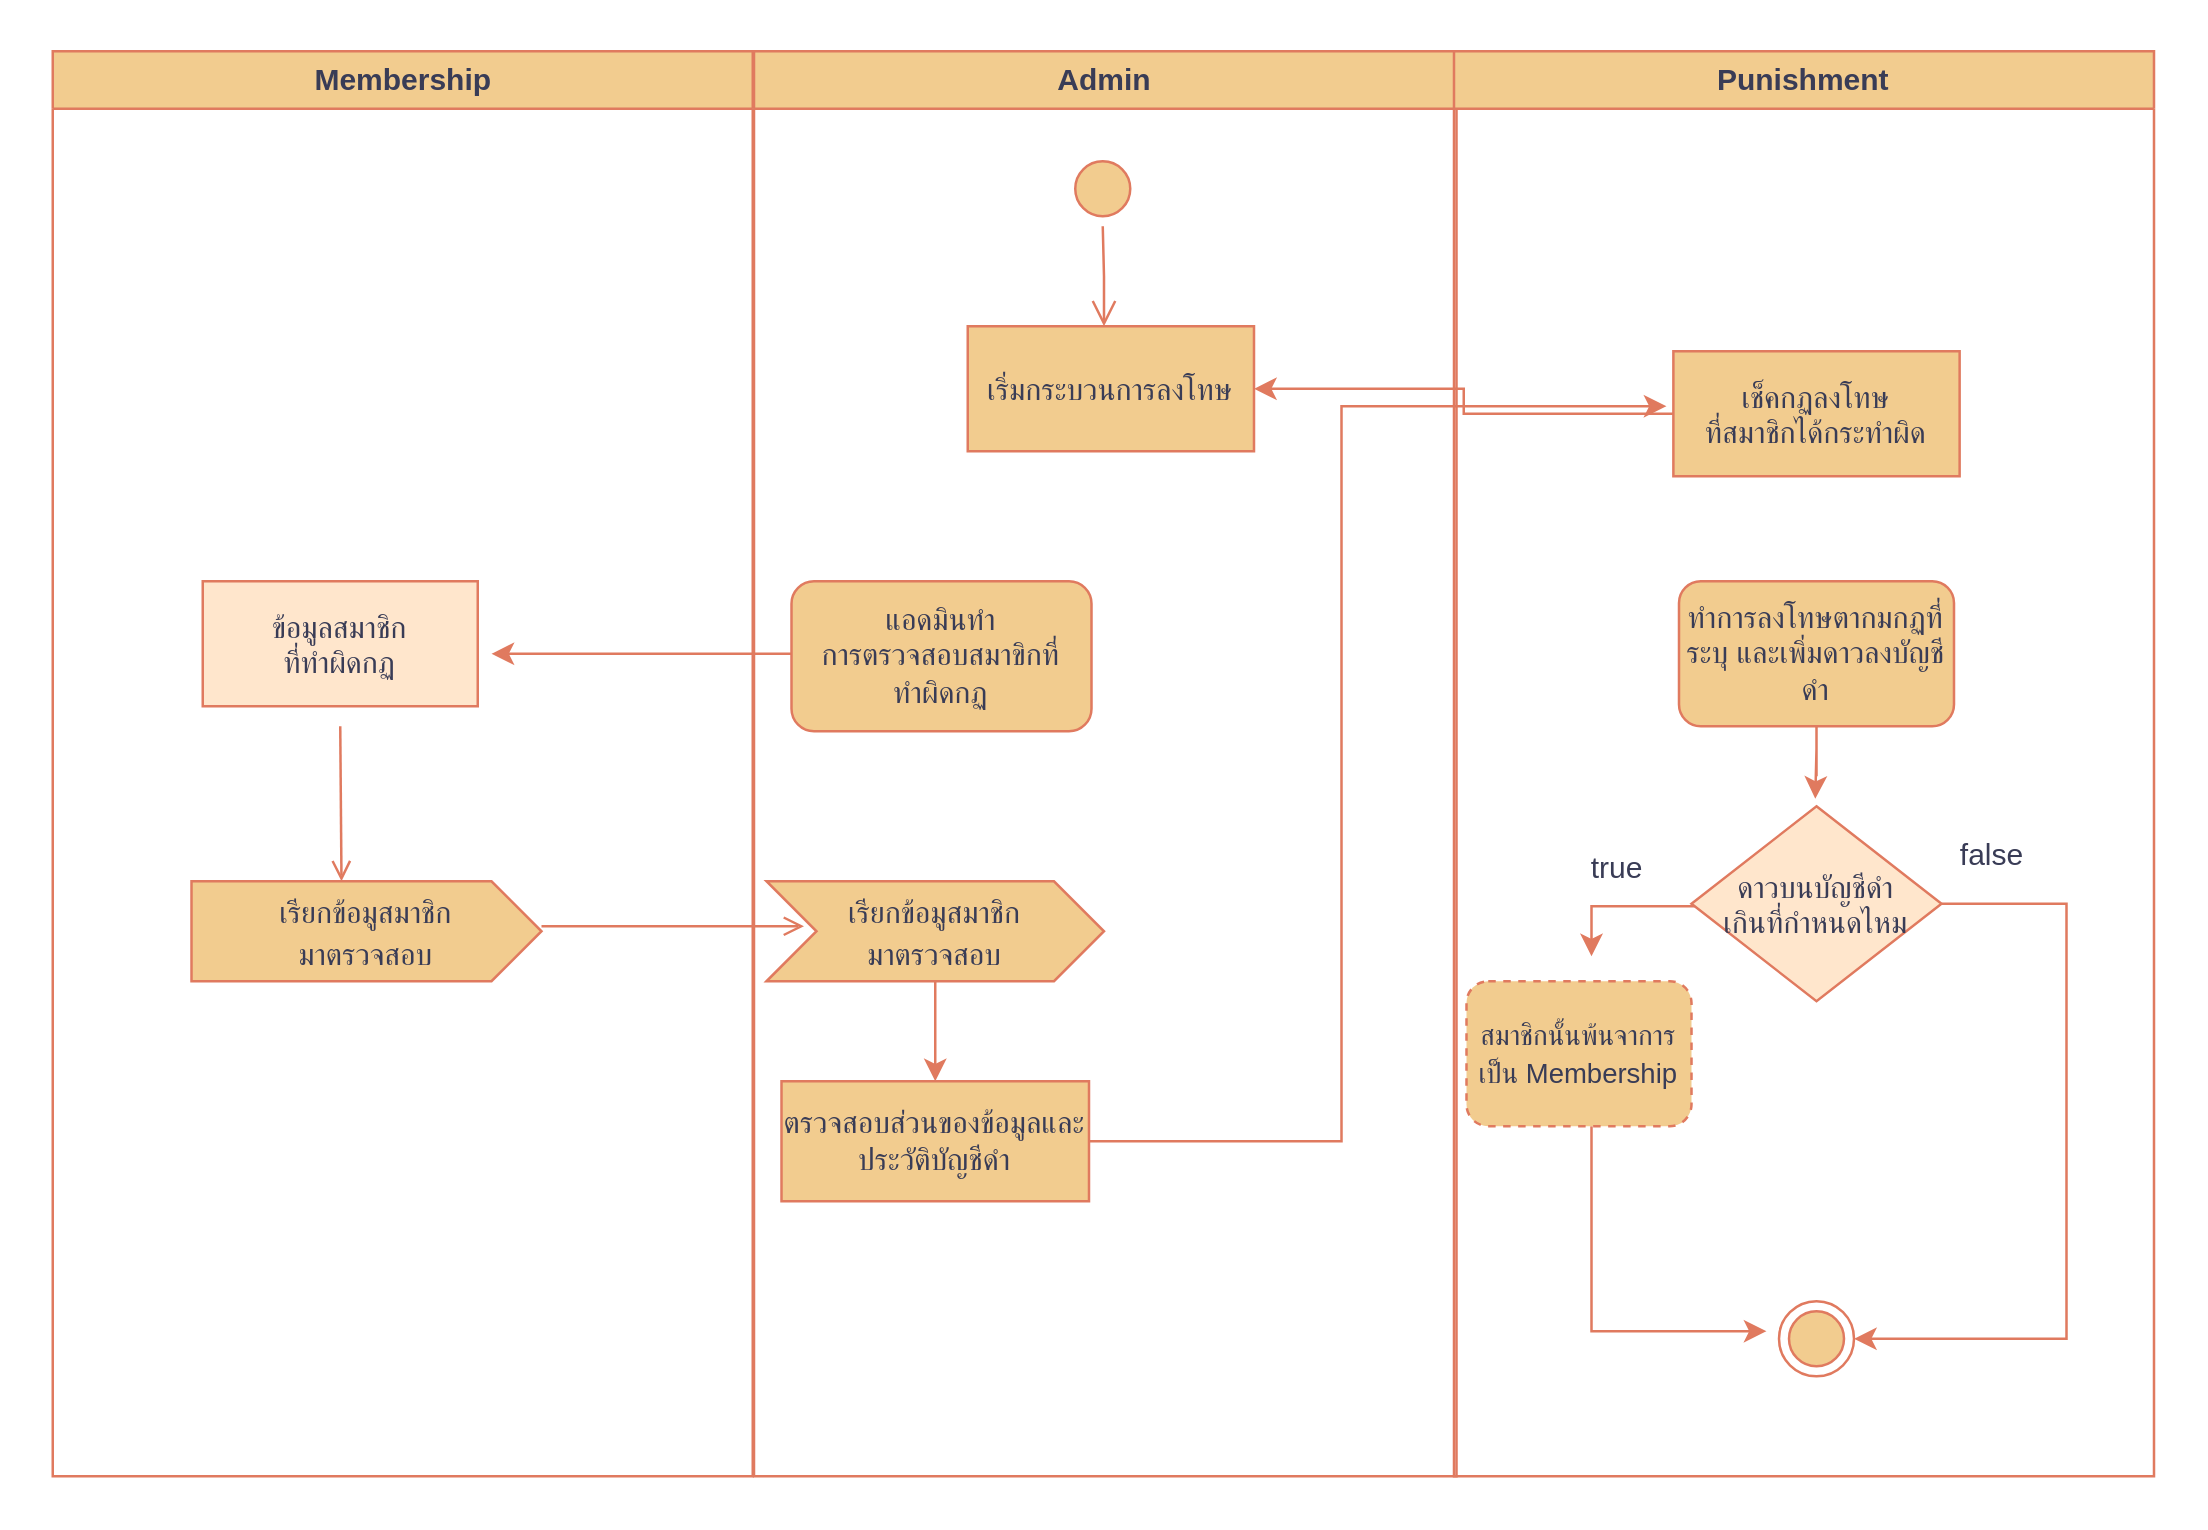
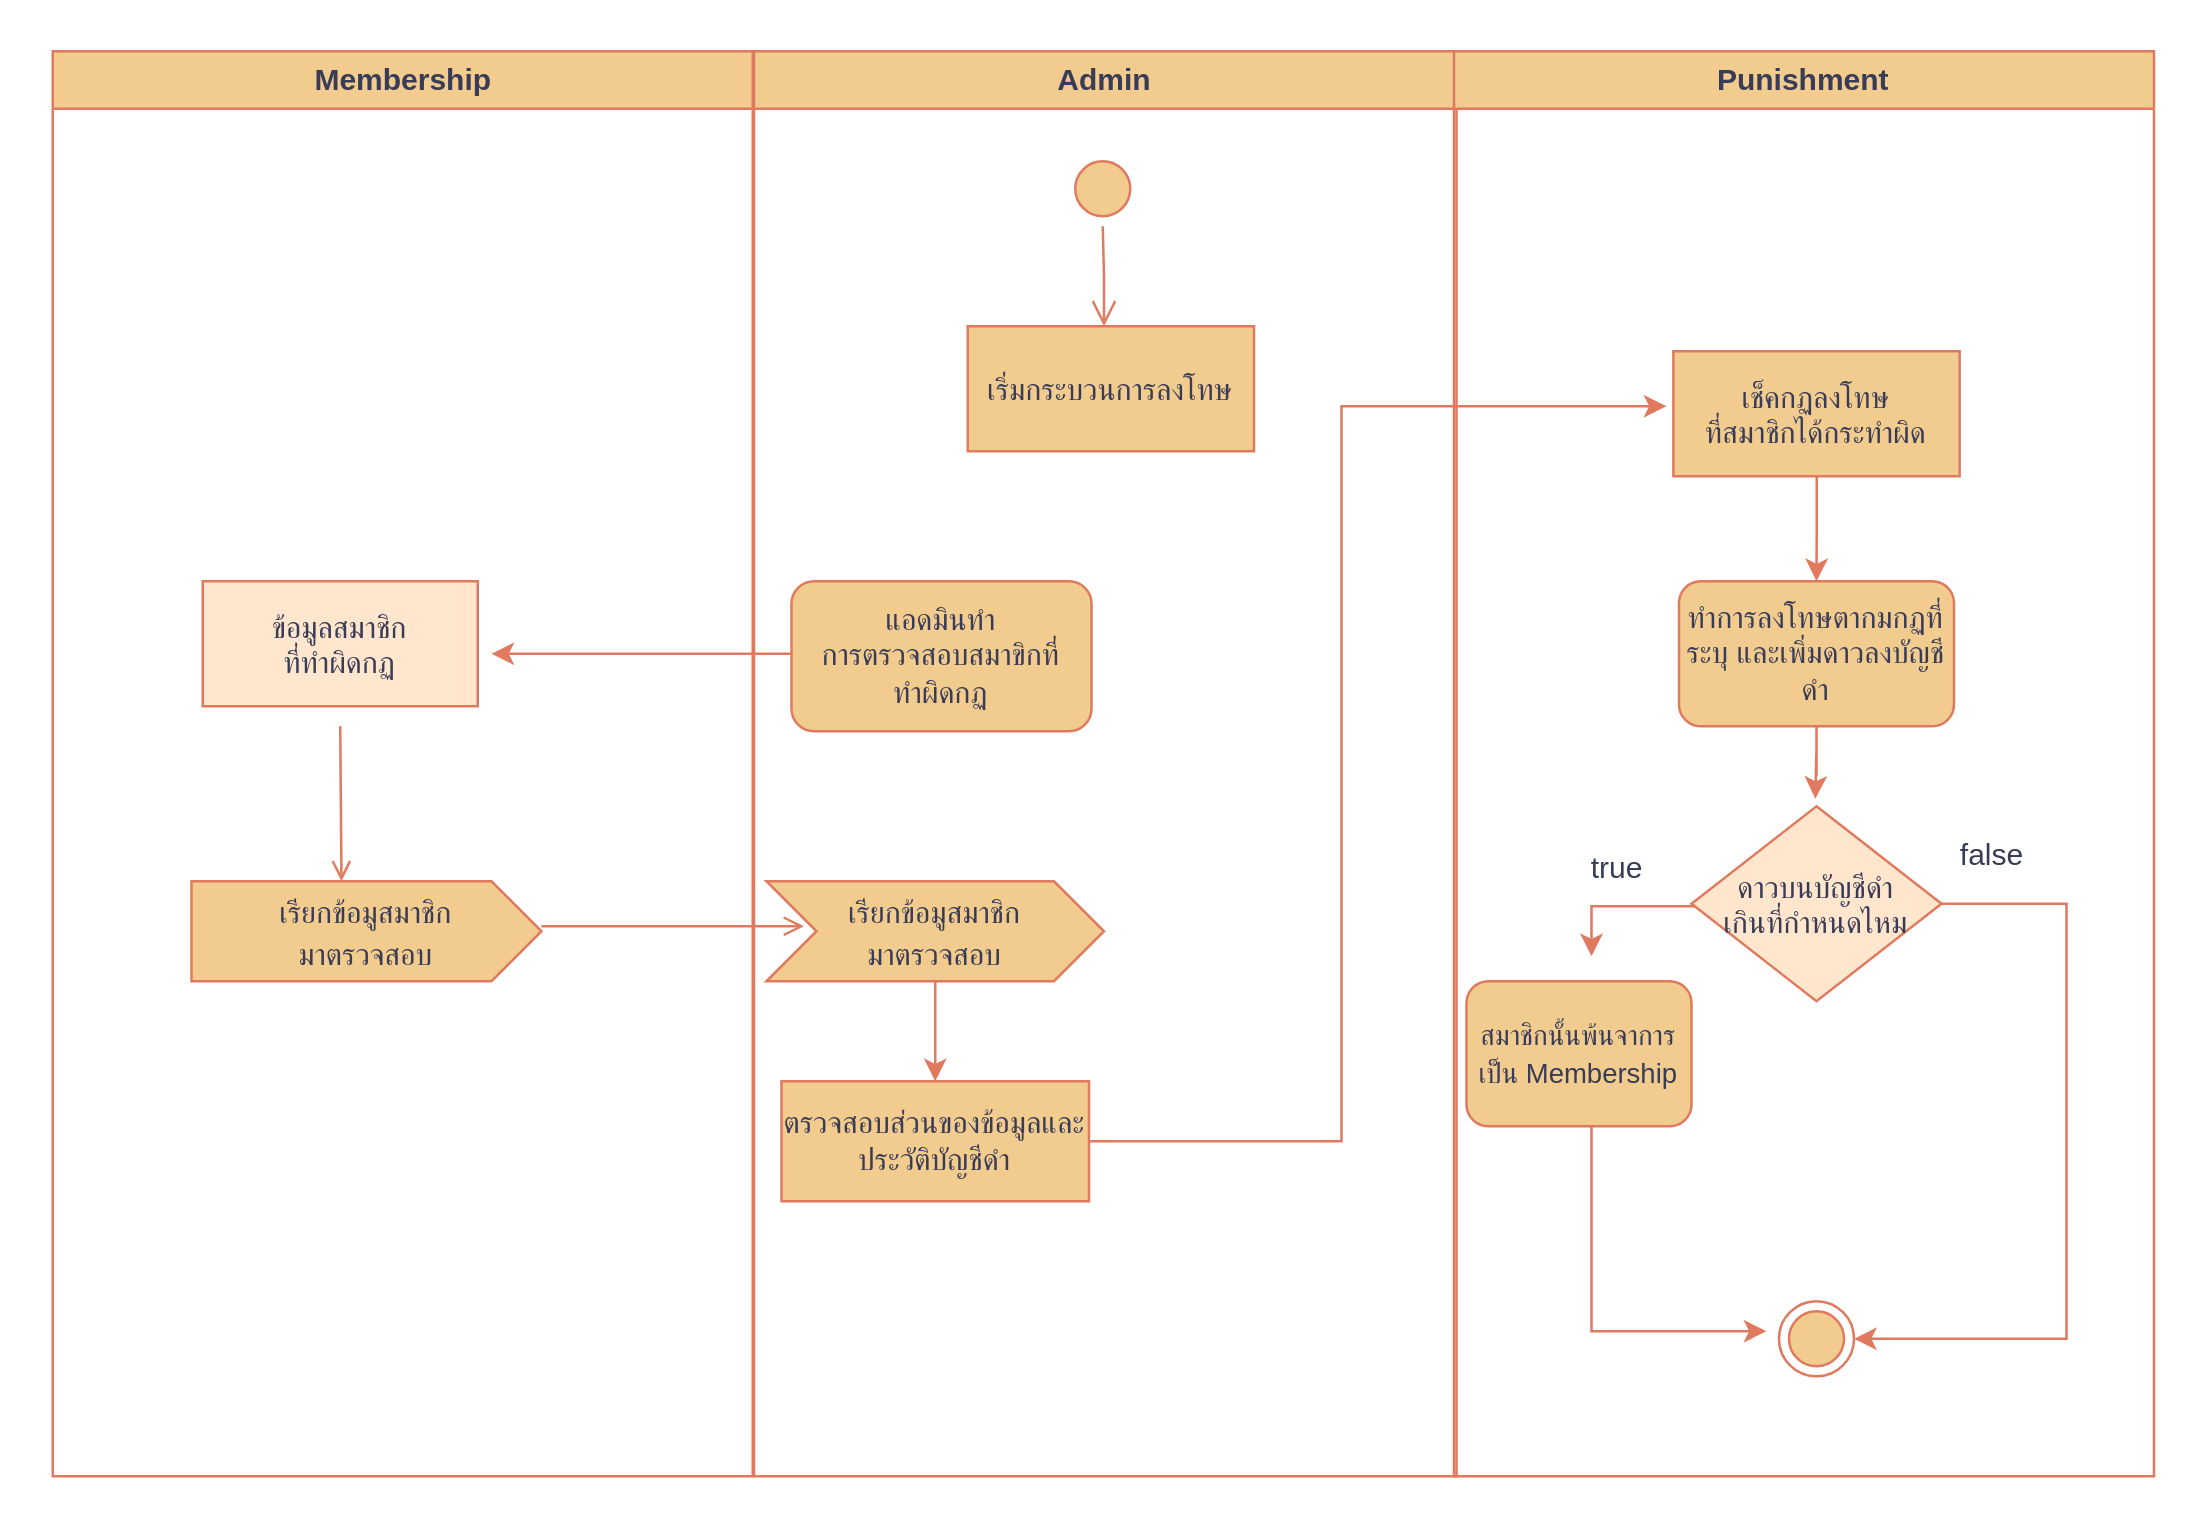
edge "เช็คกฏลงโทษ ที่สมาชิกได้กระทำผิด" -> "เริ่มกระบวนการลงโทษ": now "เช็คกฏลงโทษ ที่สมาชิกได้กระทำผิด" -> "ทำการลงโทษตากมกฏที่ระบุ และเพิ่มดาวลงบัญชีดำ"
node "สมาชิกนั้นพ้นจาการเป็น Membership": style dashed -> solid
